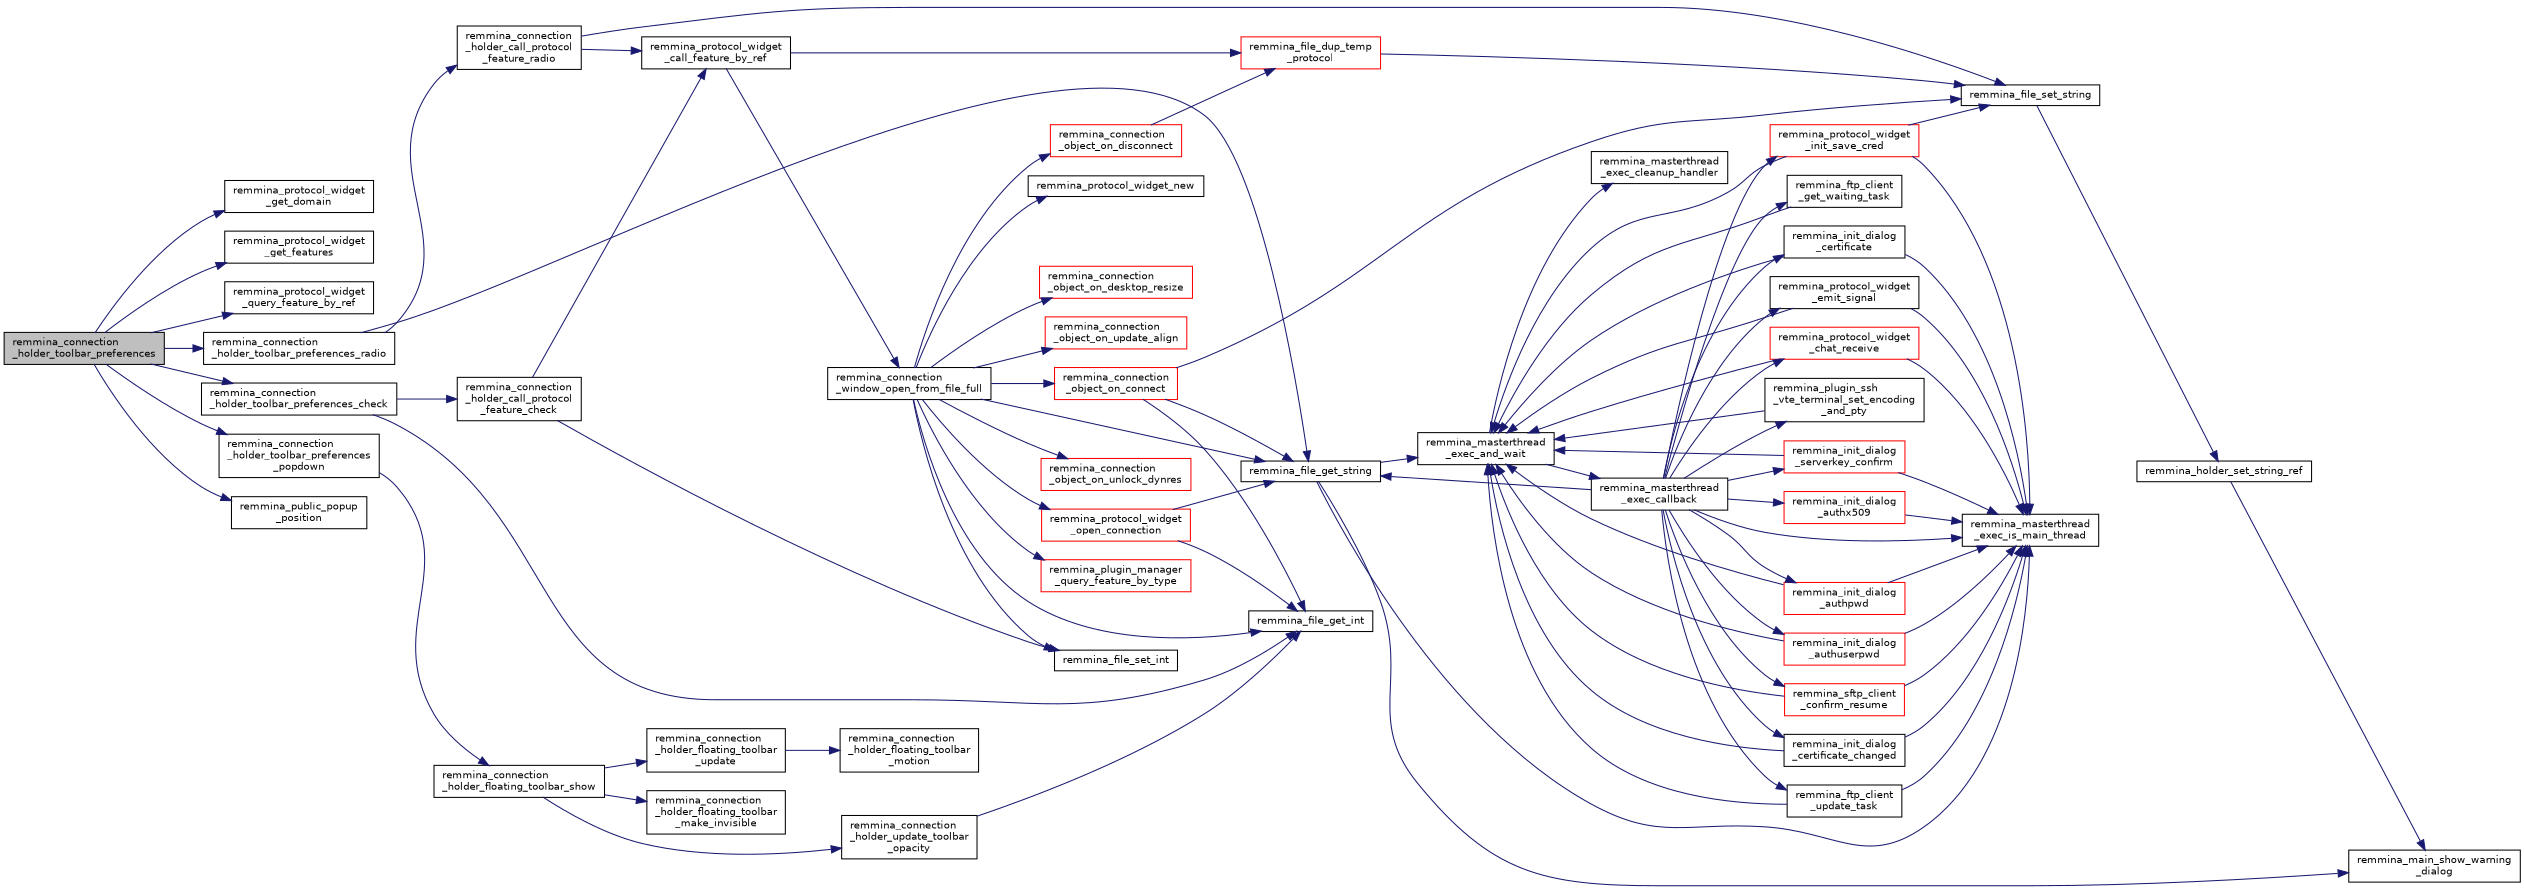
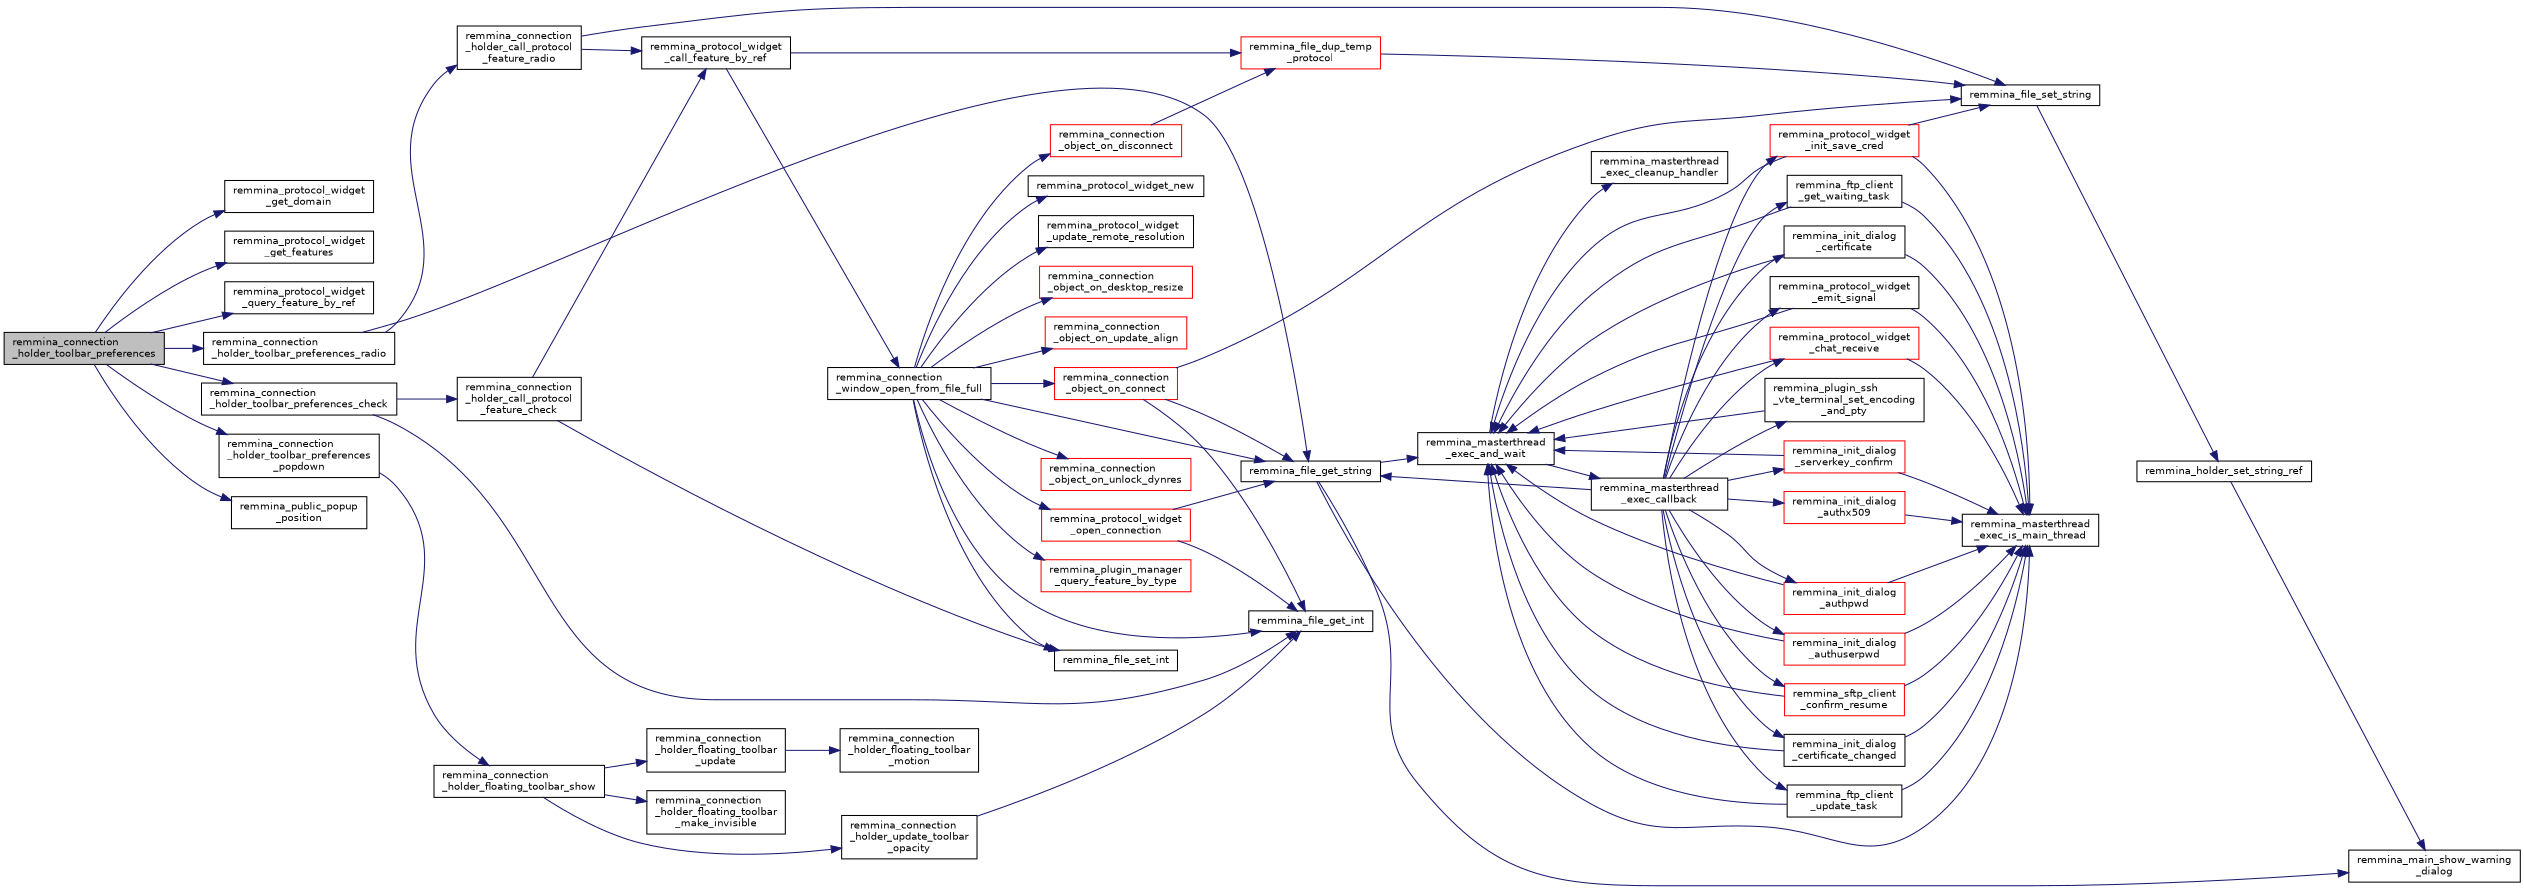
node "remmina_protocol_widget _update_remote_resolution": added
edge "remmina_masterthread _exec_callback" -> "remmina_masterthread _exec_is_main_thread": now "remmina_ftp_client _get_waiting_task" -> "remmina_masterthread _exec_is_main_thread"
